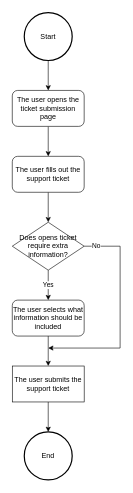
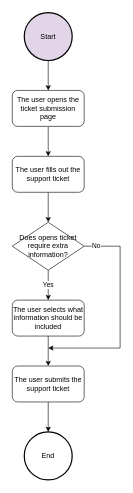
node "Start": fillcolor #ffffff -> #e1d5e7
node "The user submits the support ticket": shape rectangle -> rounded rectangle
